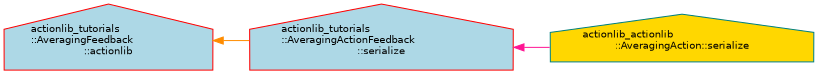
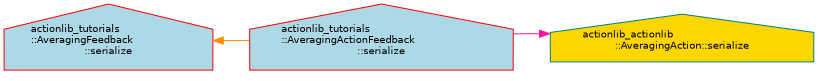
node "actionlib_tutorials ::AveragingFeedback ::actionlib": label "actionlib_tutorials ::AveragingFeedback ::actionlib" -> "actionlib_tutorials ::AveragingFeedback ::serialize"
edge "actionlib_actionlib ::AveragingAction::serialize" -> "actionlib_tutorials ::AveragingActionFeedback ::serialize": reversed
